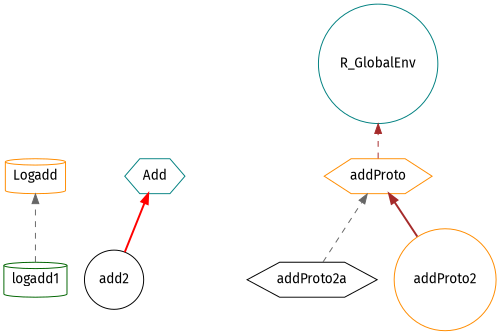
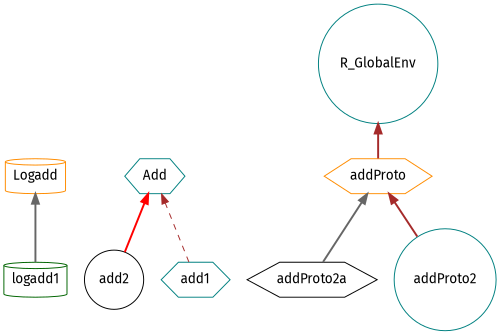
edge "addProto" -> "R_GlobalEnv": style dashed -> bold
edge "addProto2a" -> "addProto": style dashed -> bold
edge "logadd1" -> "Logadd": style dashed -> bold
node "add1": added
node "addProto2": color darkorange -> teal
